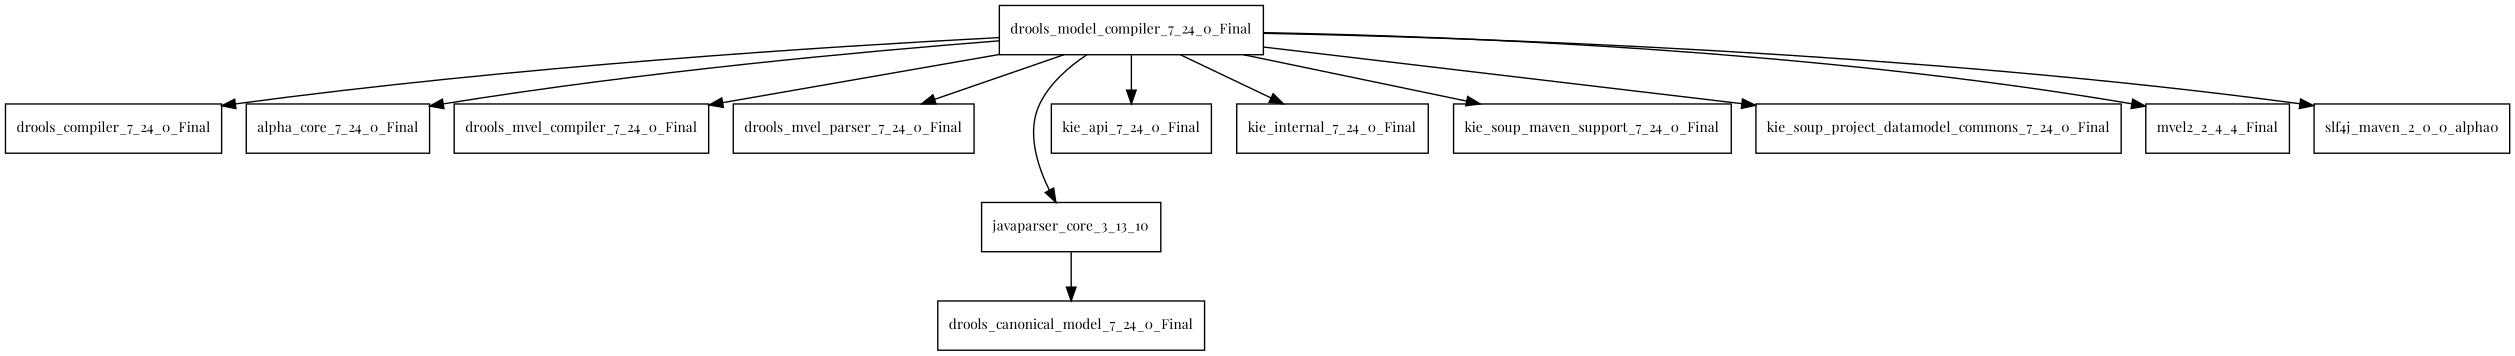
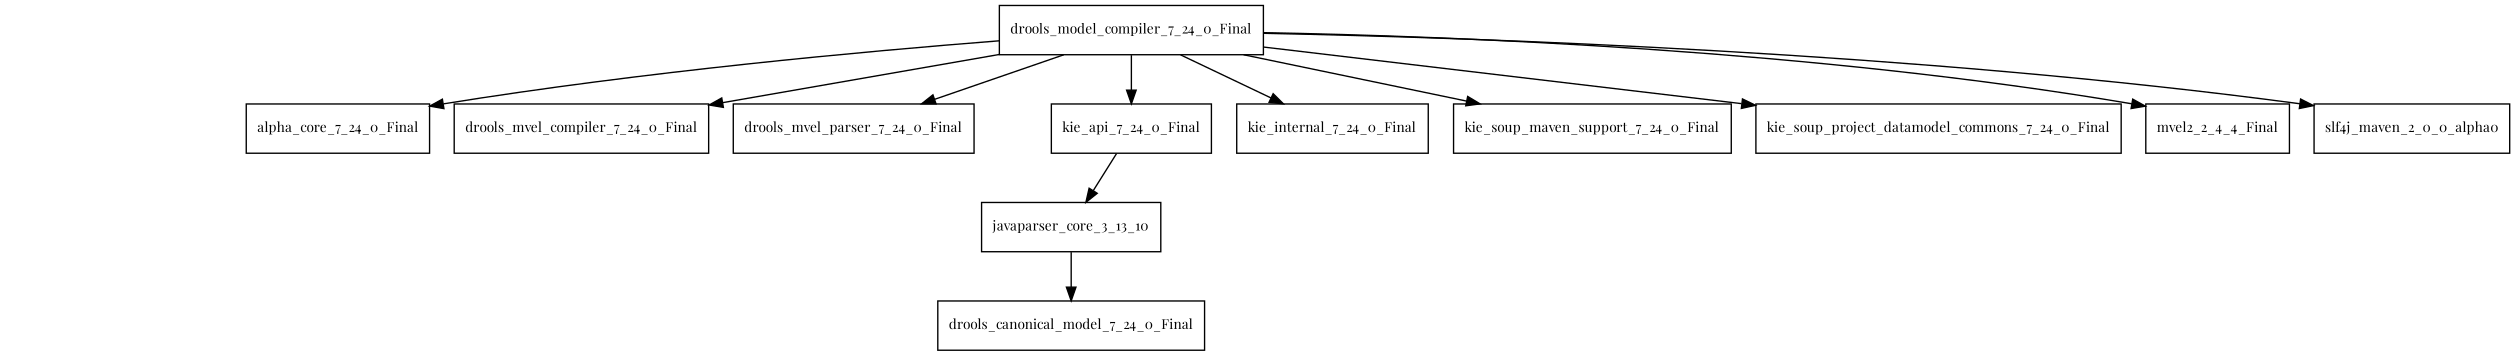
edge "drools_model_compiler_7_24_0_Final" -> "javaparser_core_3_13_10": now "kie_api_7_24_0_Final" -> "javaparser_core_3_13_10"
node "drools_compiler_7_24_0_Final": removed
